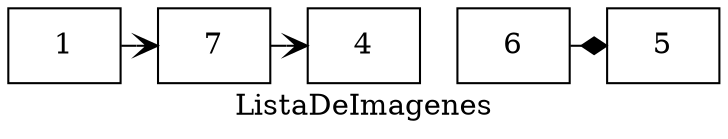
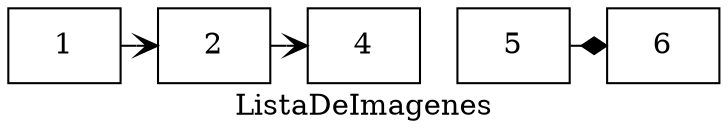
node "7": label "7" -> "2"
edge "6" -> "5": reversed
